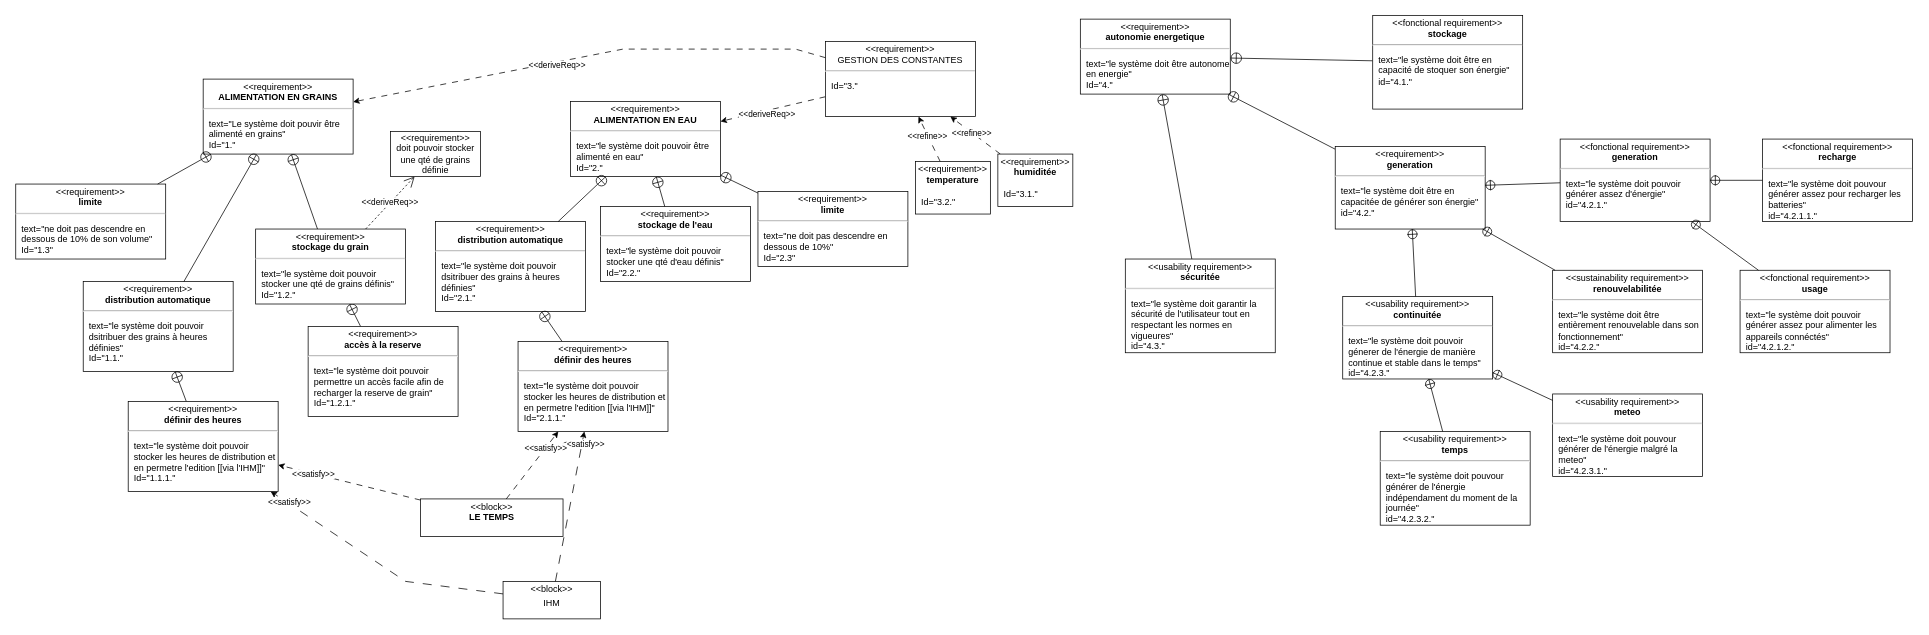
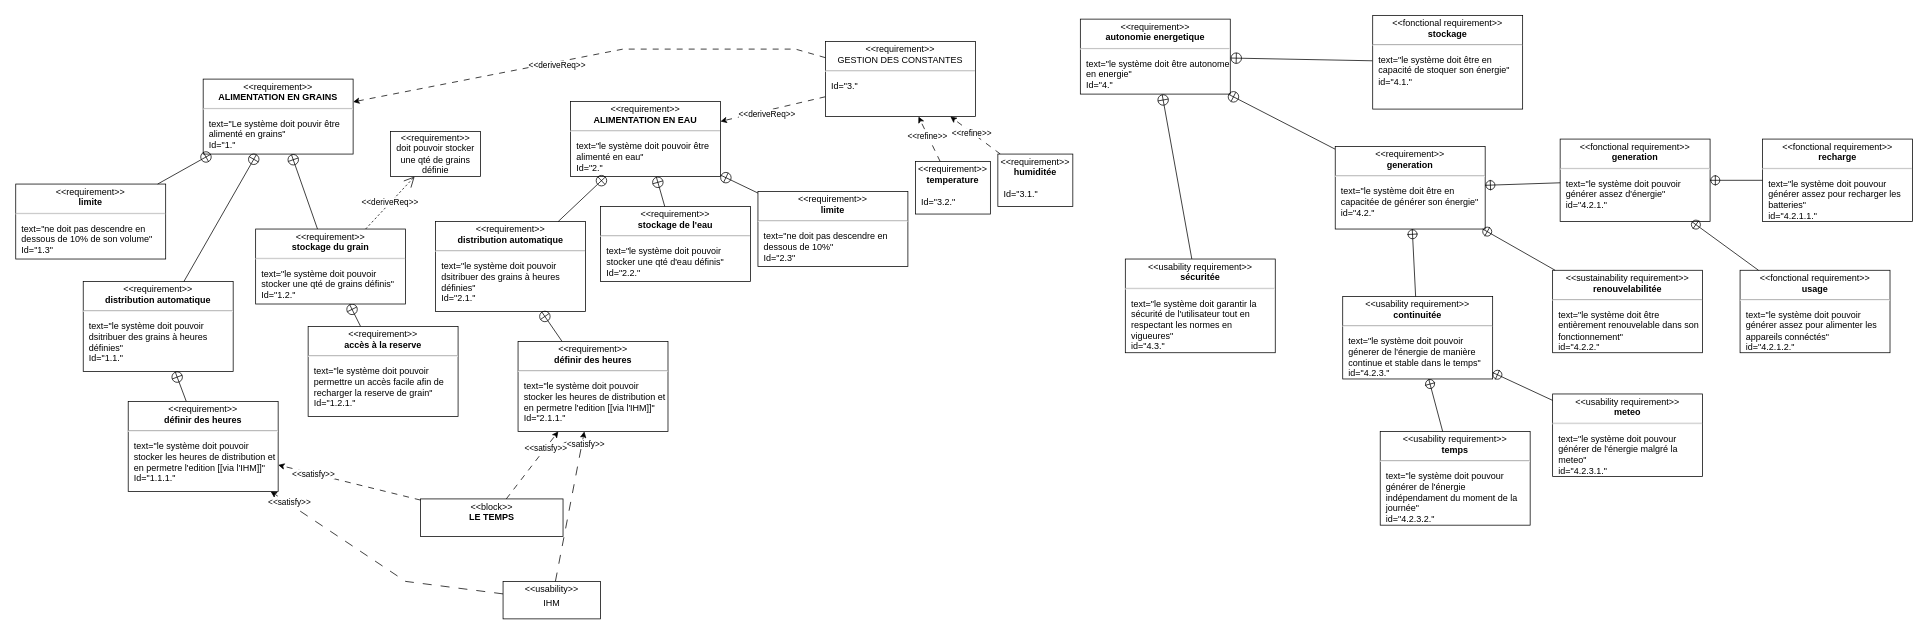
node "<<block>> IHM": label "<<block>> IHM" -> "<<usability>> IHM"
